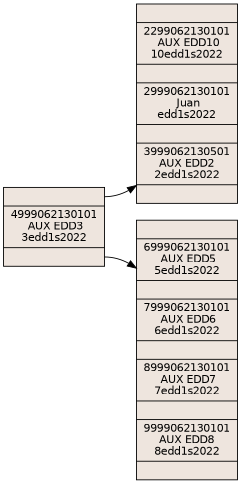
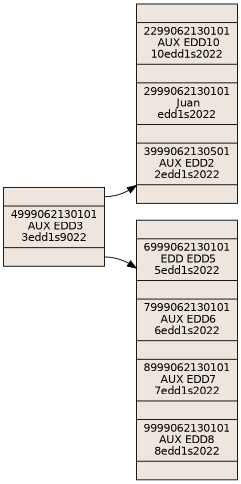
node "4999062130101": text "3edd1s2022" -> "3edd1s9022"
node "6999062130101": text "AUX EDD5" -> "EDD EDD5"
